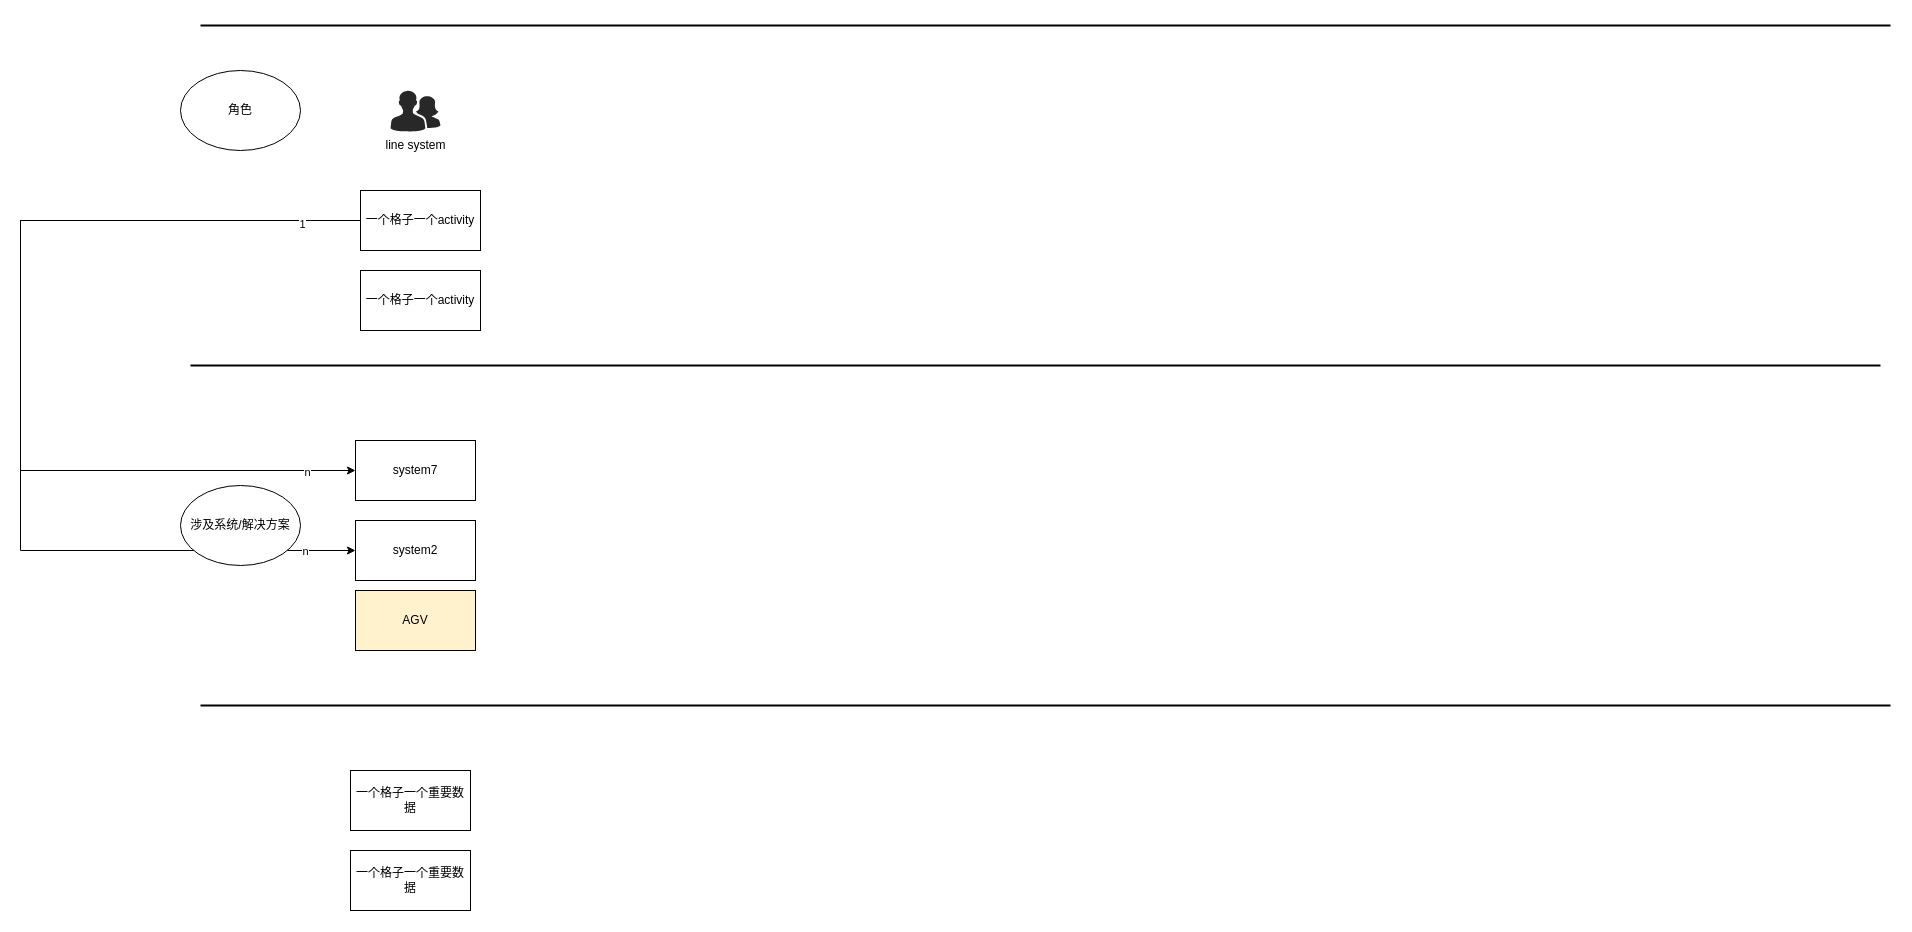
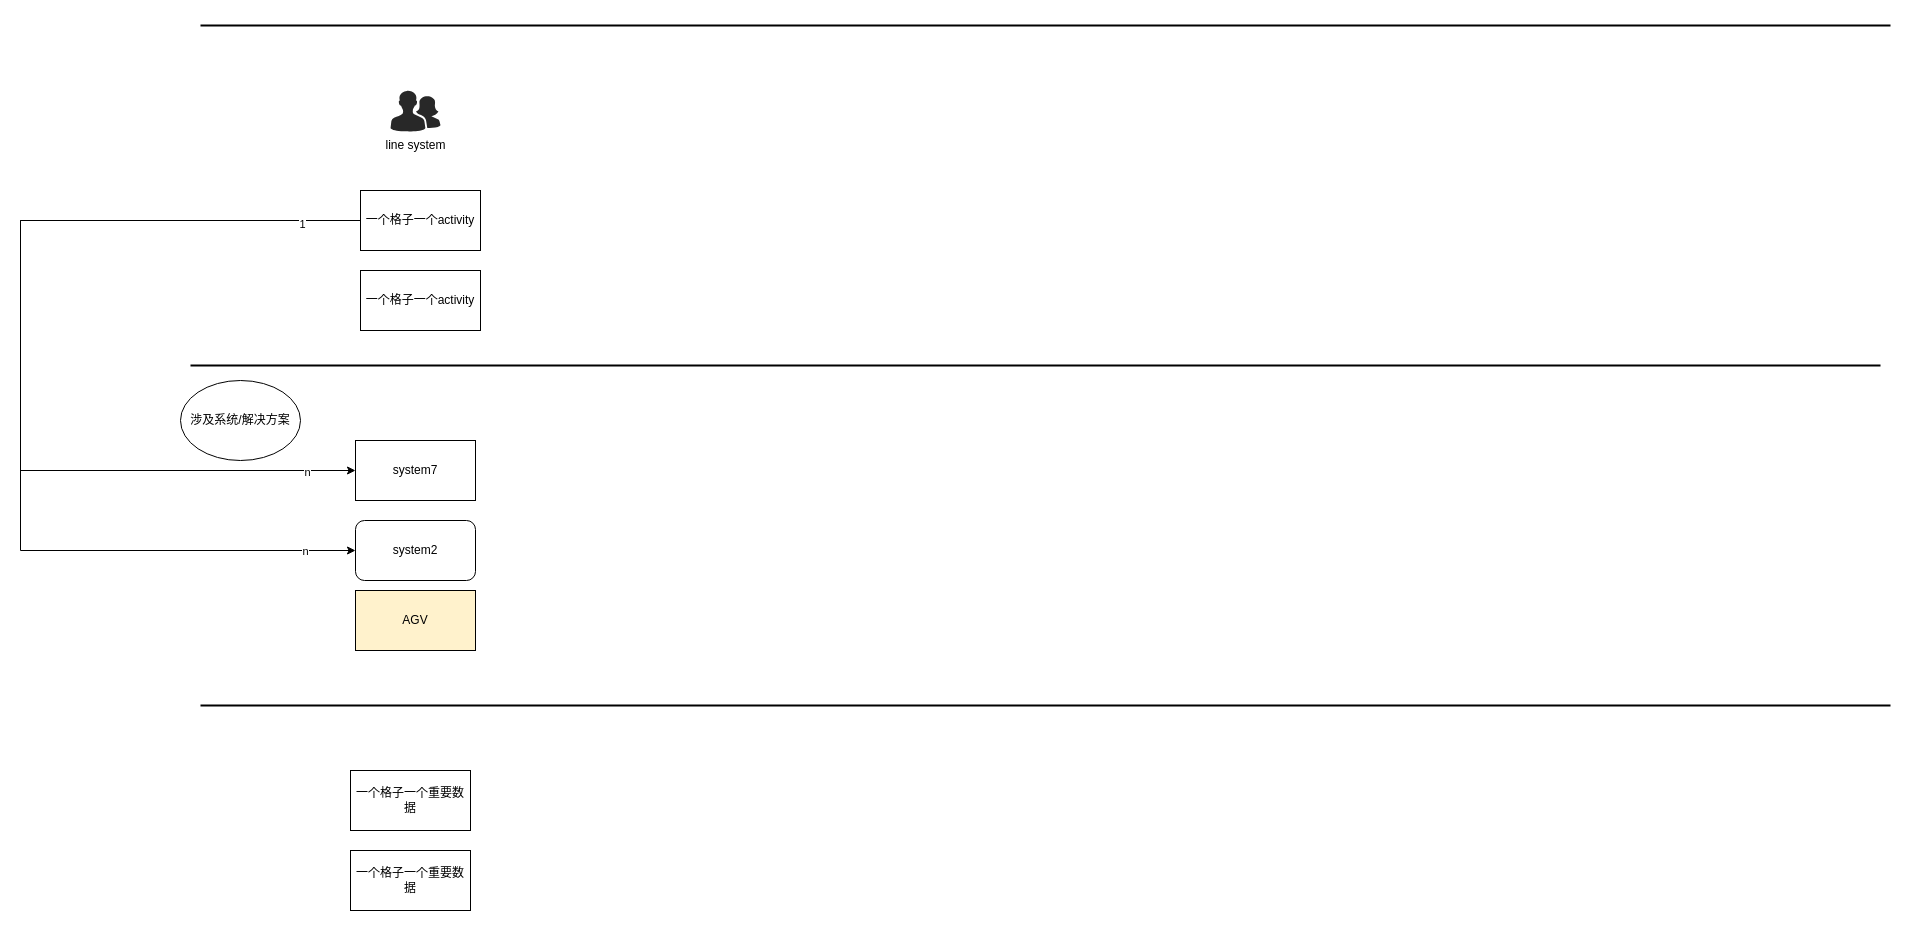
node "角色": removed
node "涉及系统/解决方案": moved (241, 526) -> (241, 421)
node "system2": shape rectangle -> rounded rectangle
